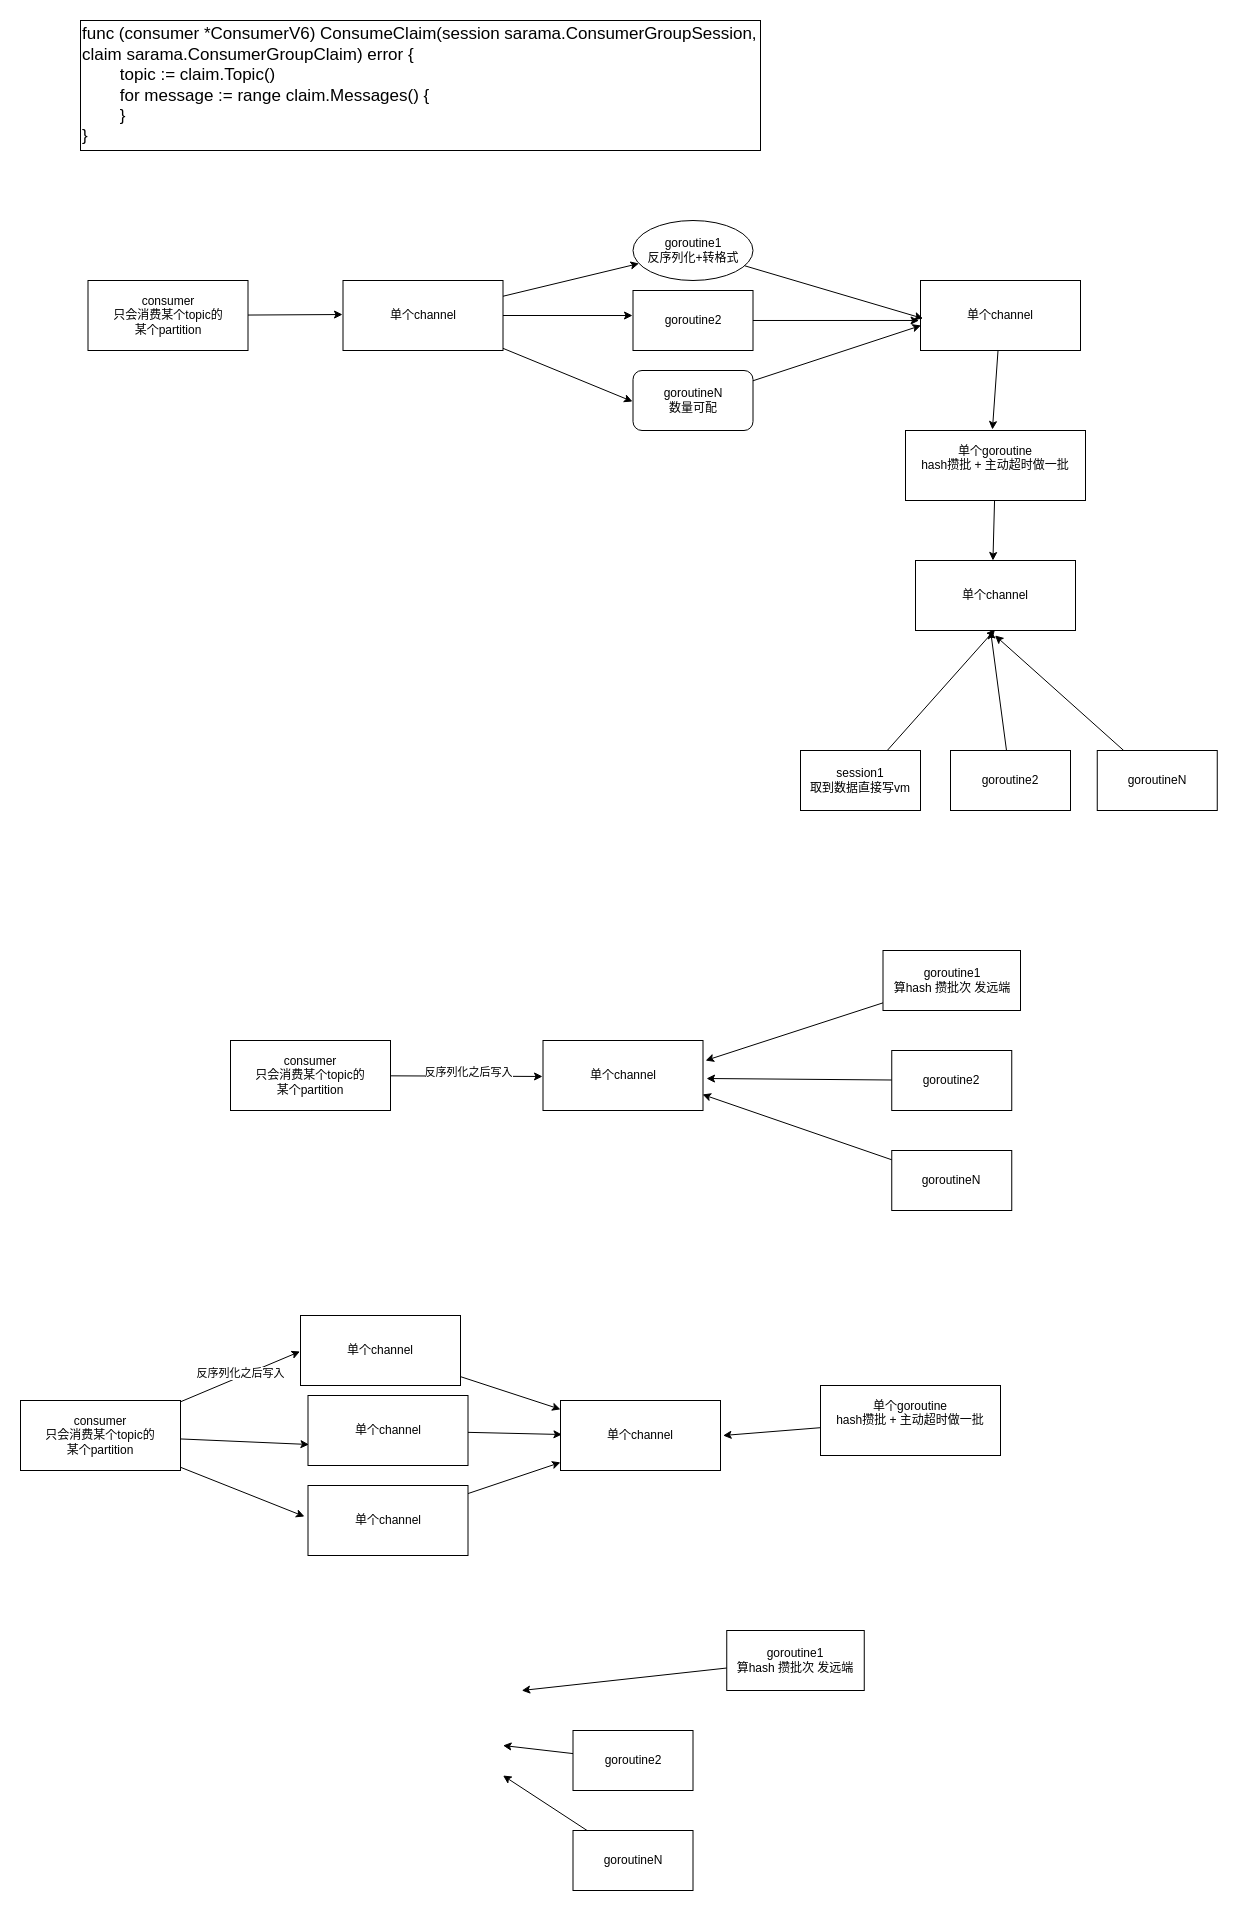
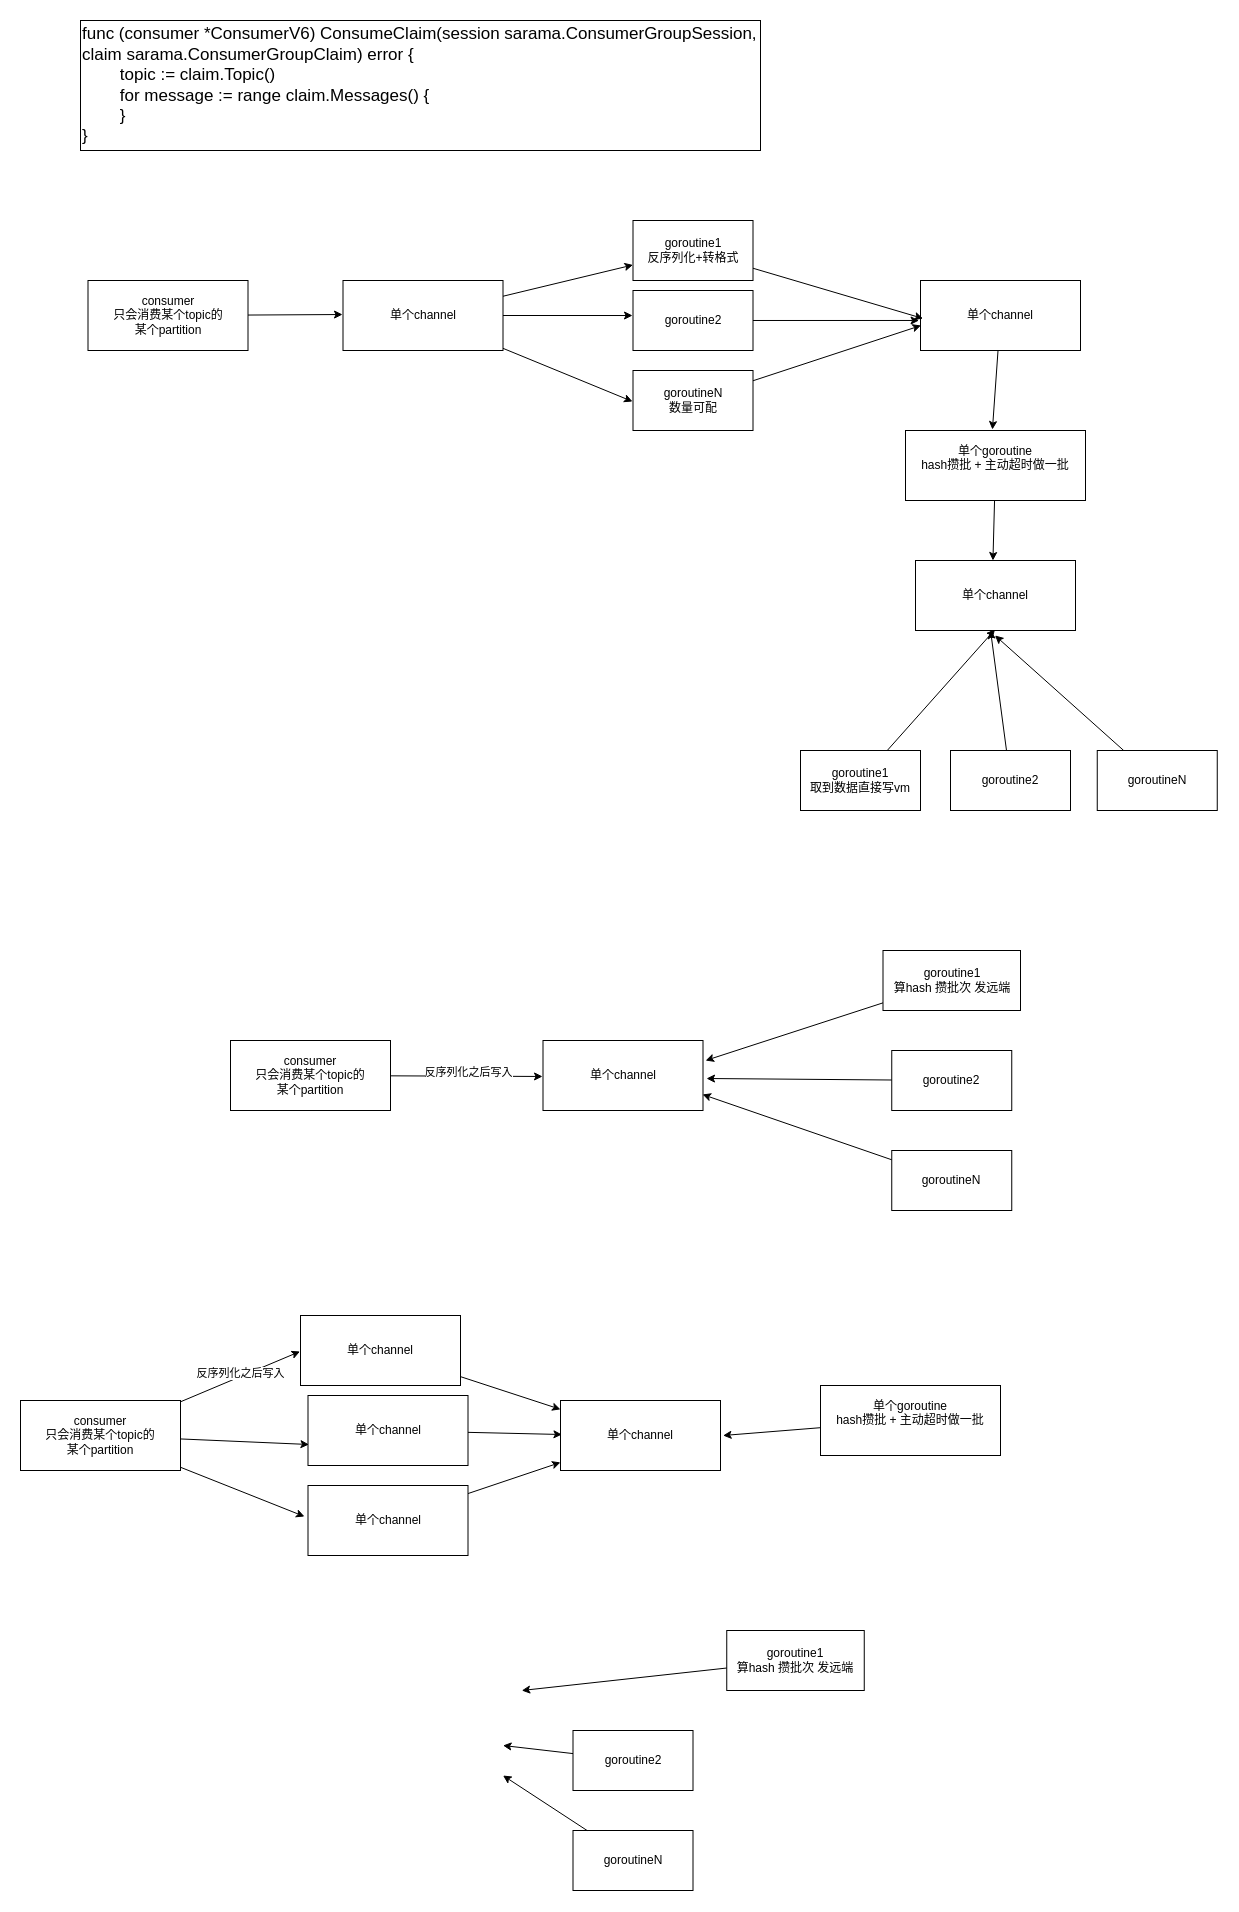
node "goroutine1 反序列化+转格式": shape ellipse -> rectangle
node "goroutineN 数量可配": shape rounded rectangle -> rectangle
node "session1 取到数据直接写vm": label "session1 取到数据直接写vm" -> "goroutine1 取到数据直接写vm"
